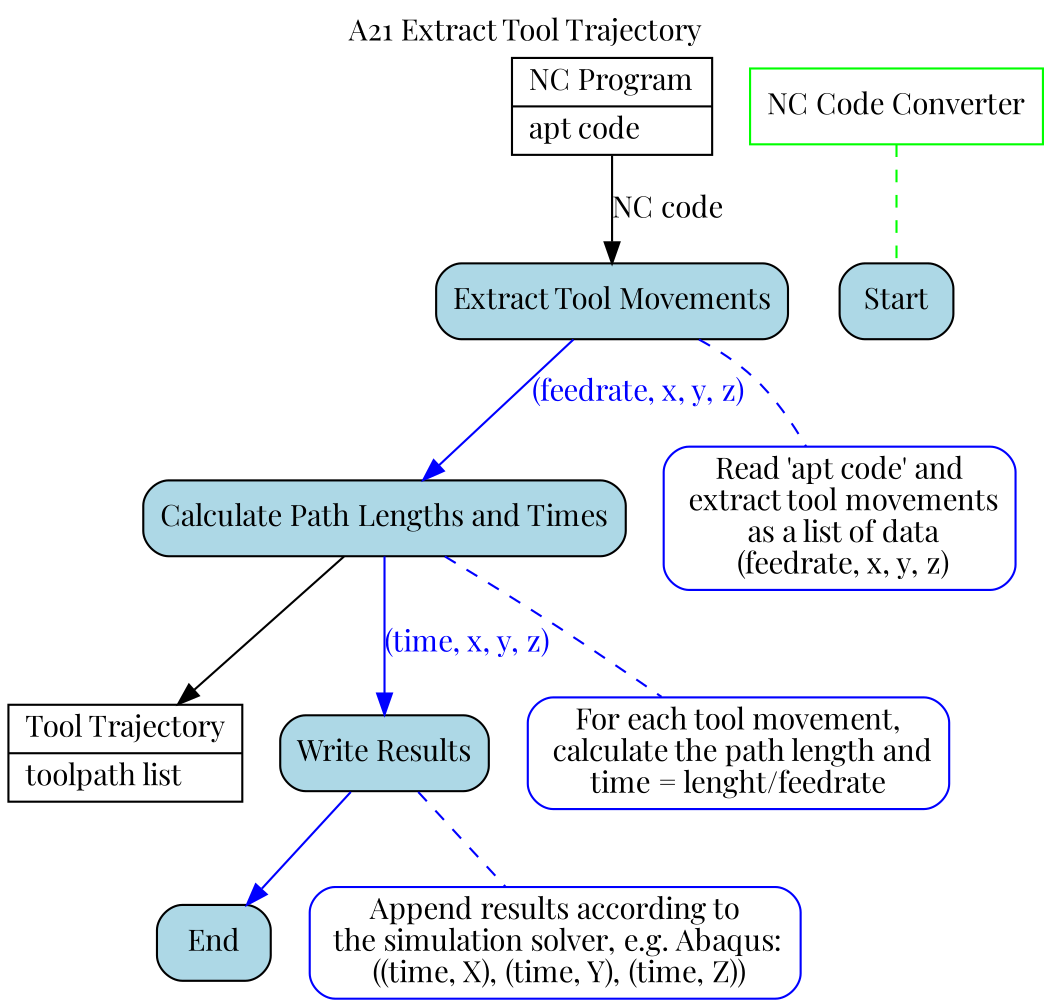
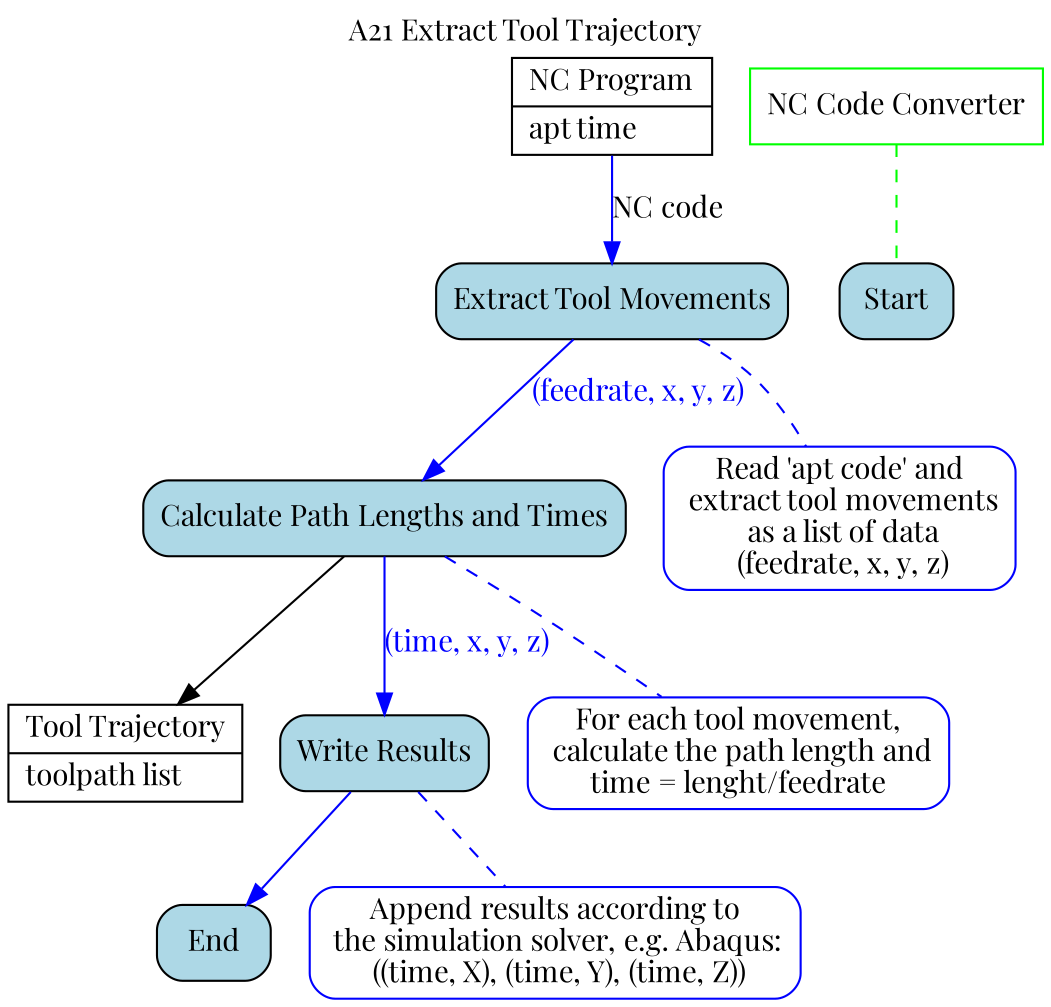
node "NC Program": text "apt code" -> "apt time"
edge "NC Program" -> "Extract Tool Movements": color black -> blue
